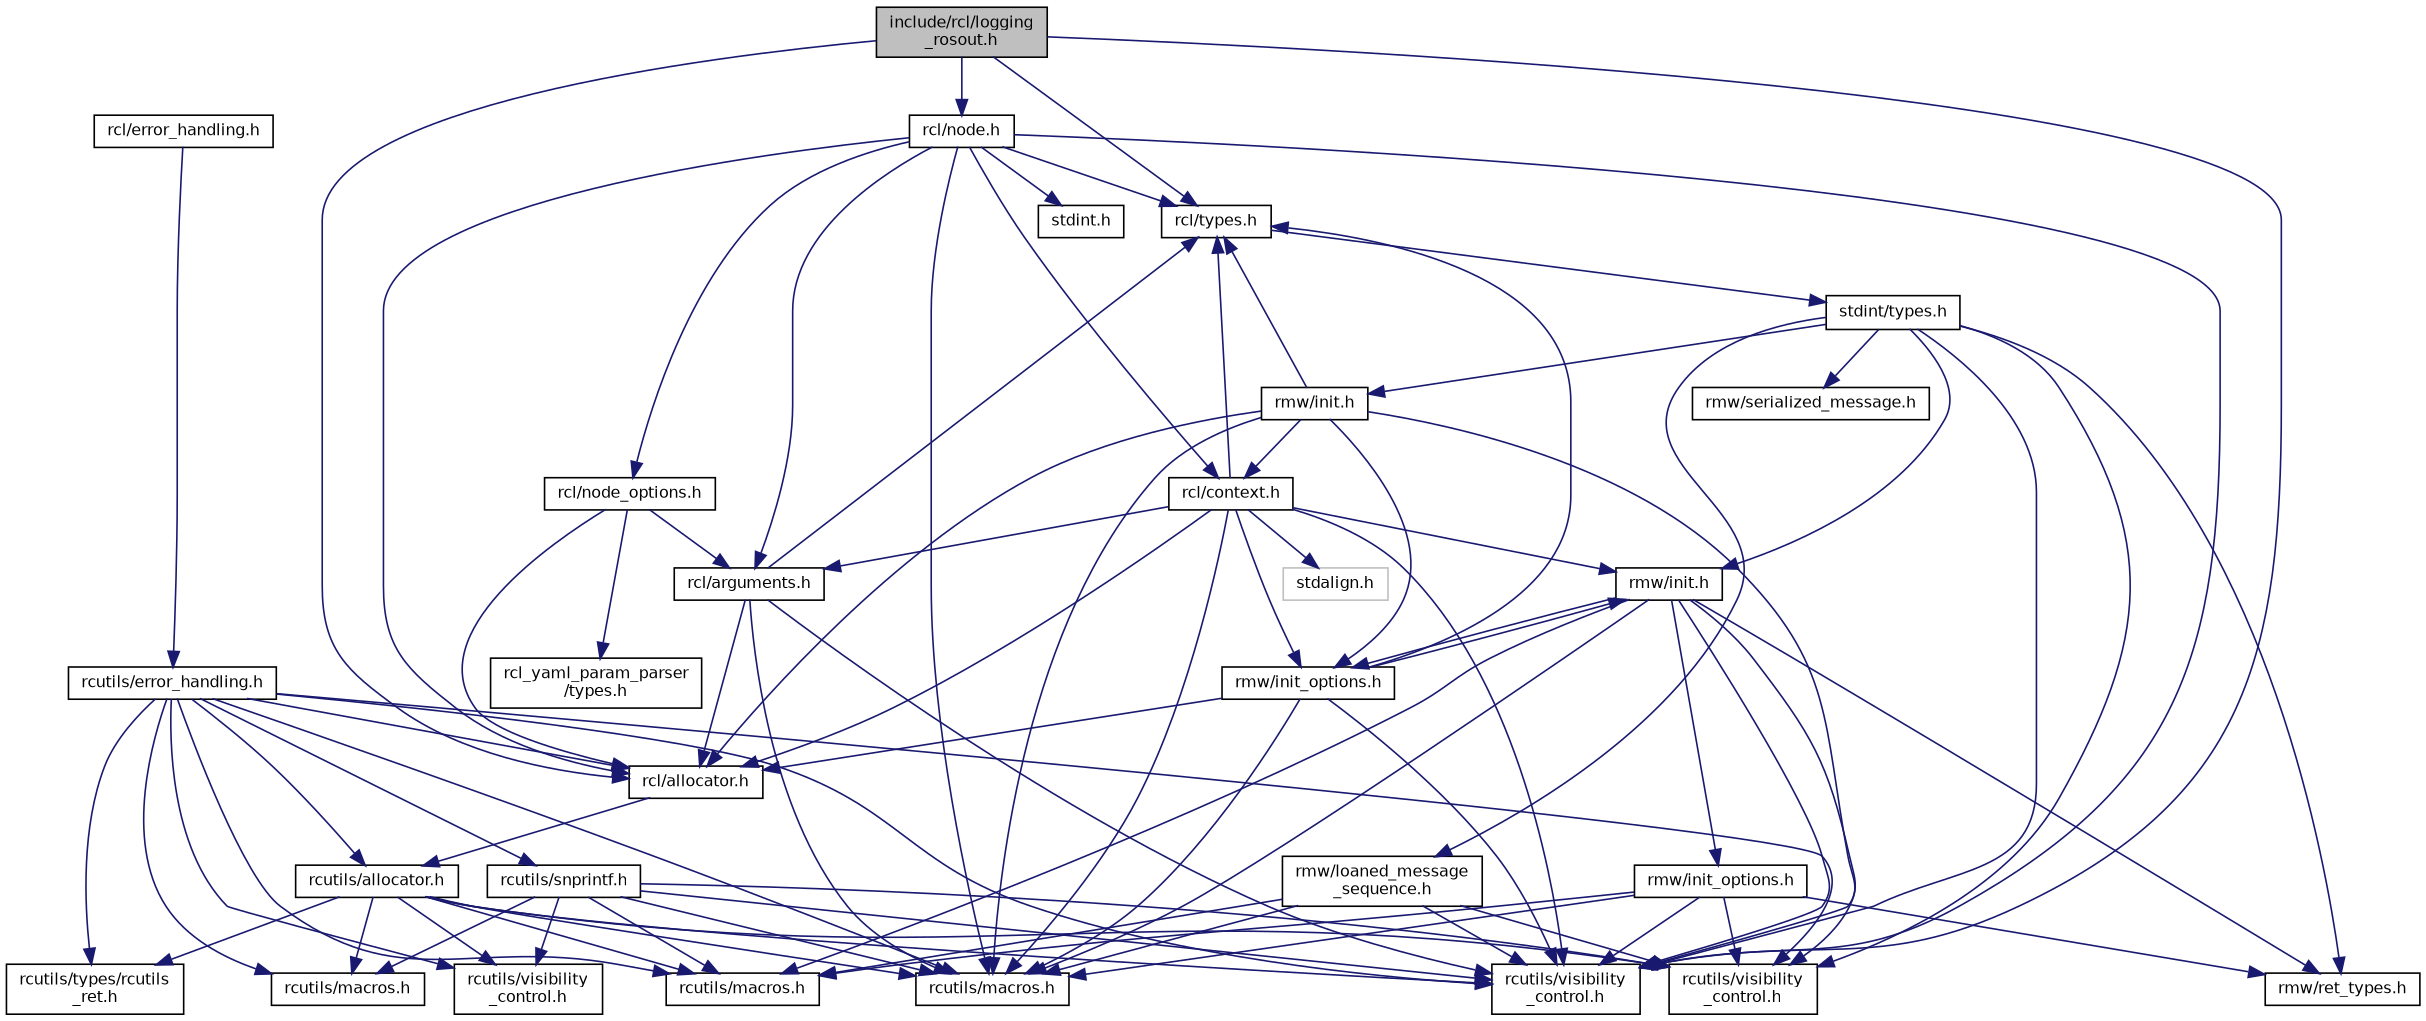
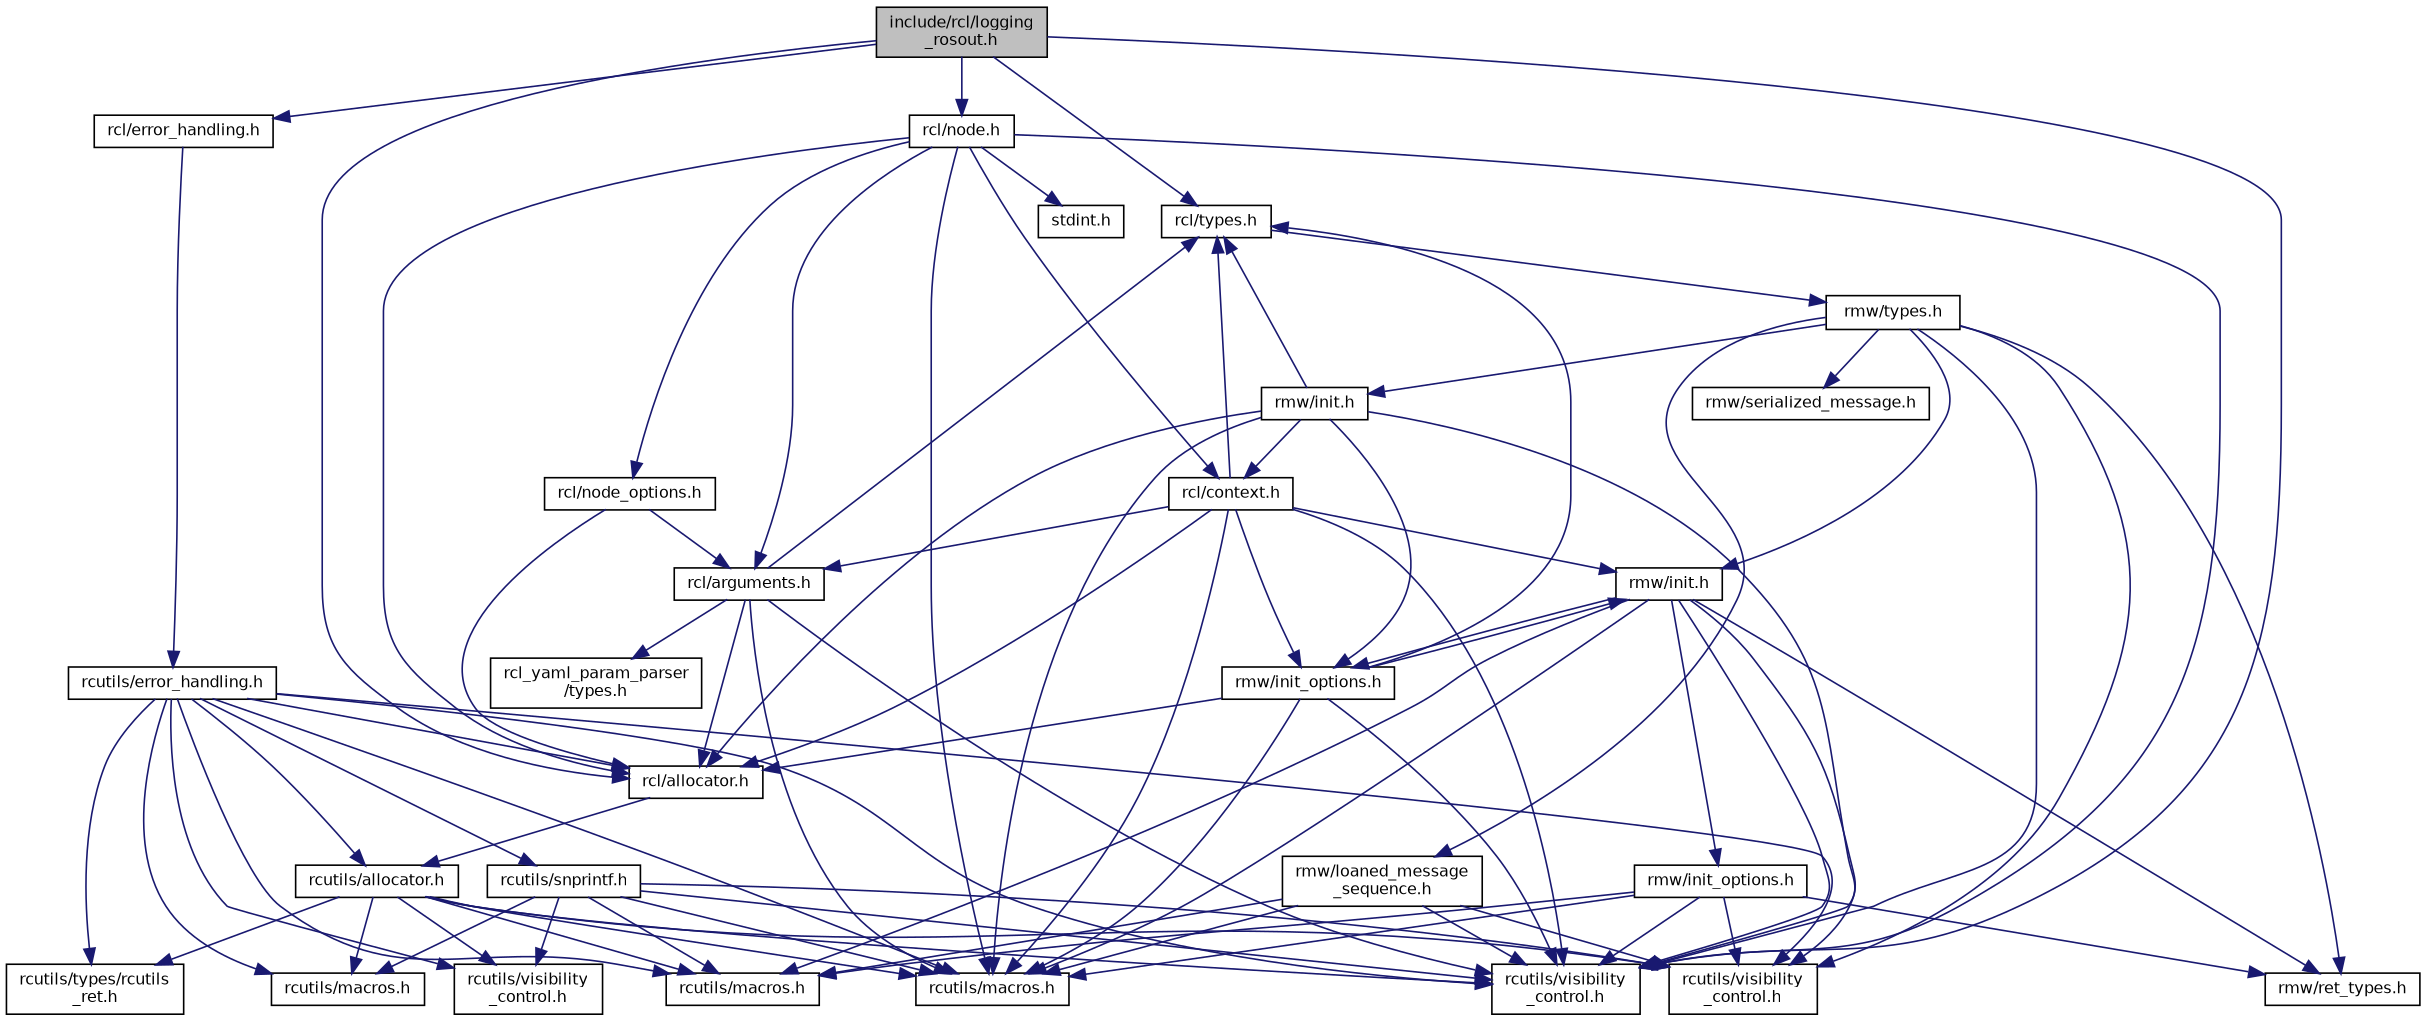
edge "include/rcl/logging _rosout.h" -> "rcl/error_handling.h": added
edge "rcl/node.h" -> "rcl/types.h": removed
node "stdint/types.h": label "stdint/types.h" -> "rmw/types.h"
edge "rcl/node_options.h" -> "rcl_yaml_param_parser /types.h": now "rcl/arguments.h" -> "rcl_yaml_param_parser /types.h"
node "stdalign.h": removed
